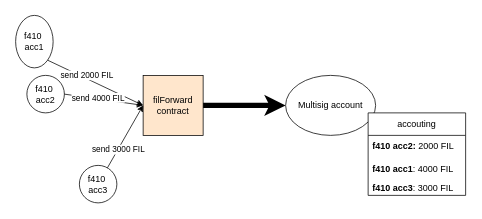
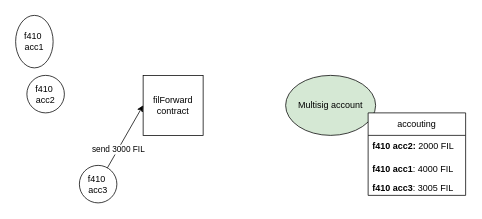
edge "f410 acc1" -> "filForward contract": removed, label "send 2000 FIL"
edge "f410 acc2" -> "filForward contract": removed, label "send 4000 FIL"
node "filForward contract": fillcolor #ffe6cc -> #ffffff
edge "filForward contract" -> "Multisig account": removed
node "Multisig account": fillcolor #ffffff -> #d5e8d4
node "f410 acc3: 3000 FIL": label "f410 acc3: 3000 FIL" -> "f410 acc3: 3005 FIL"
